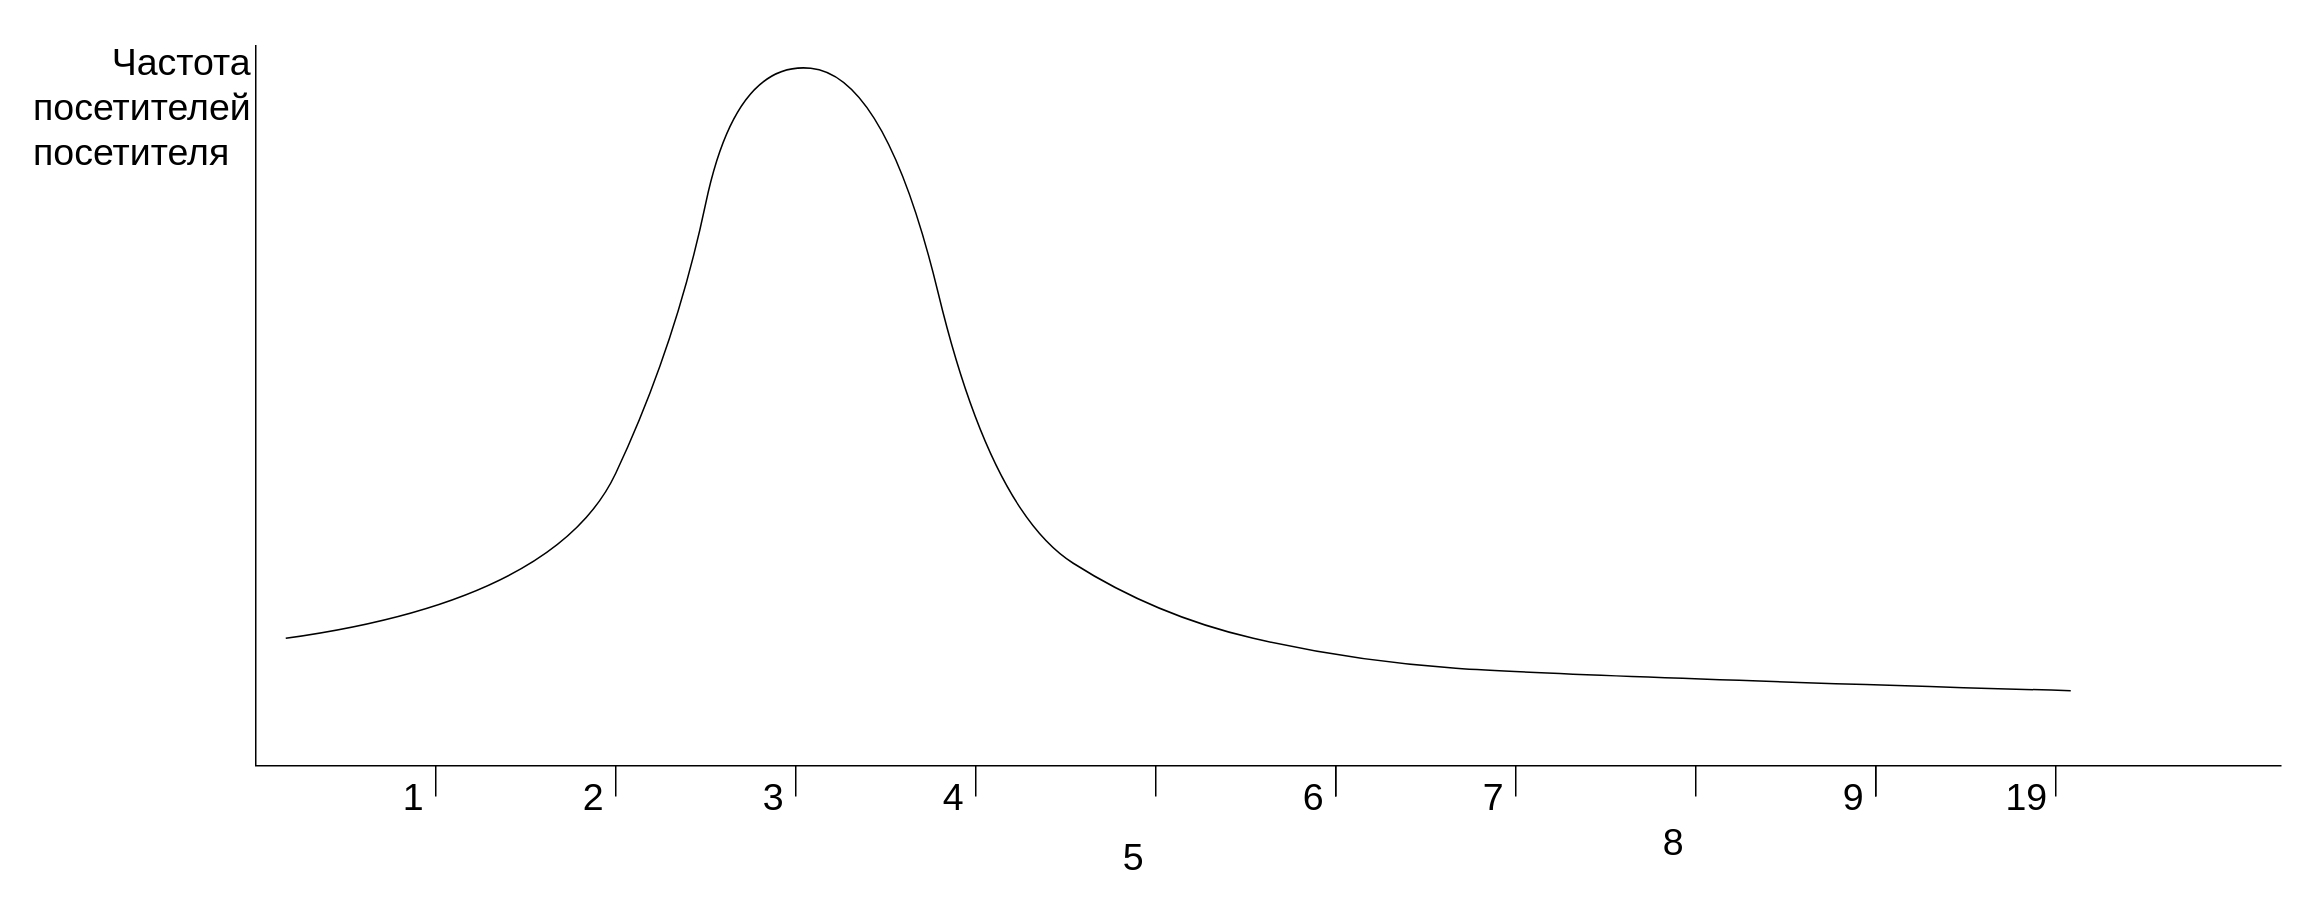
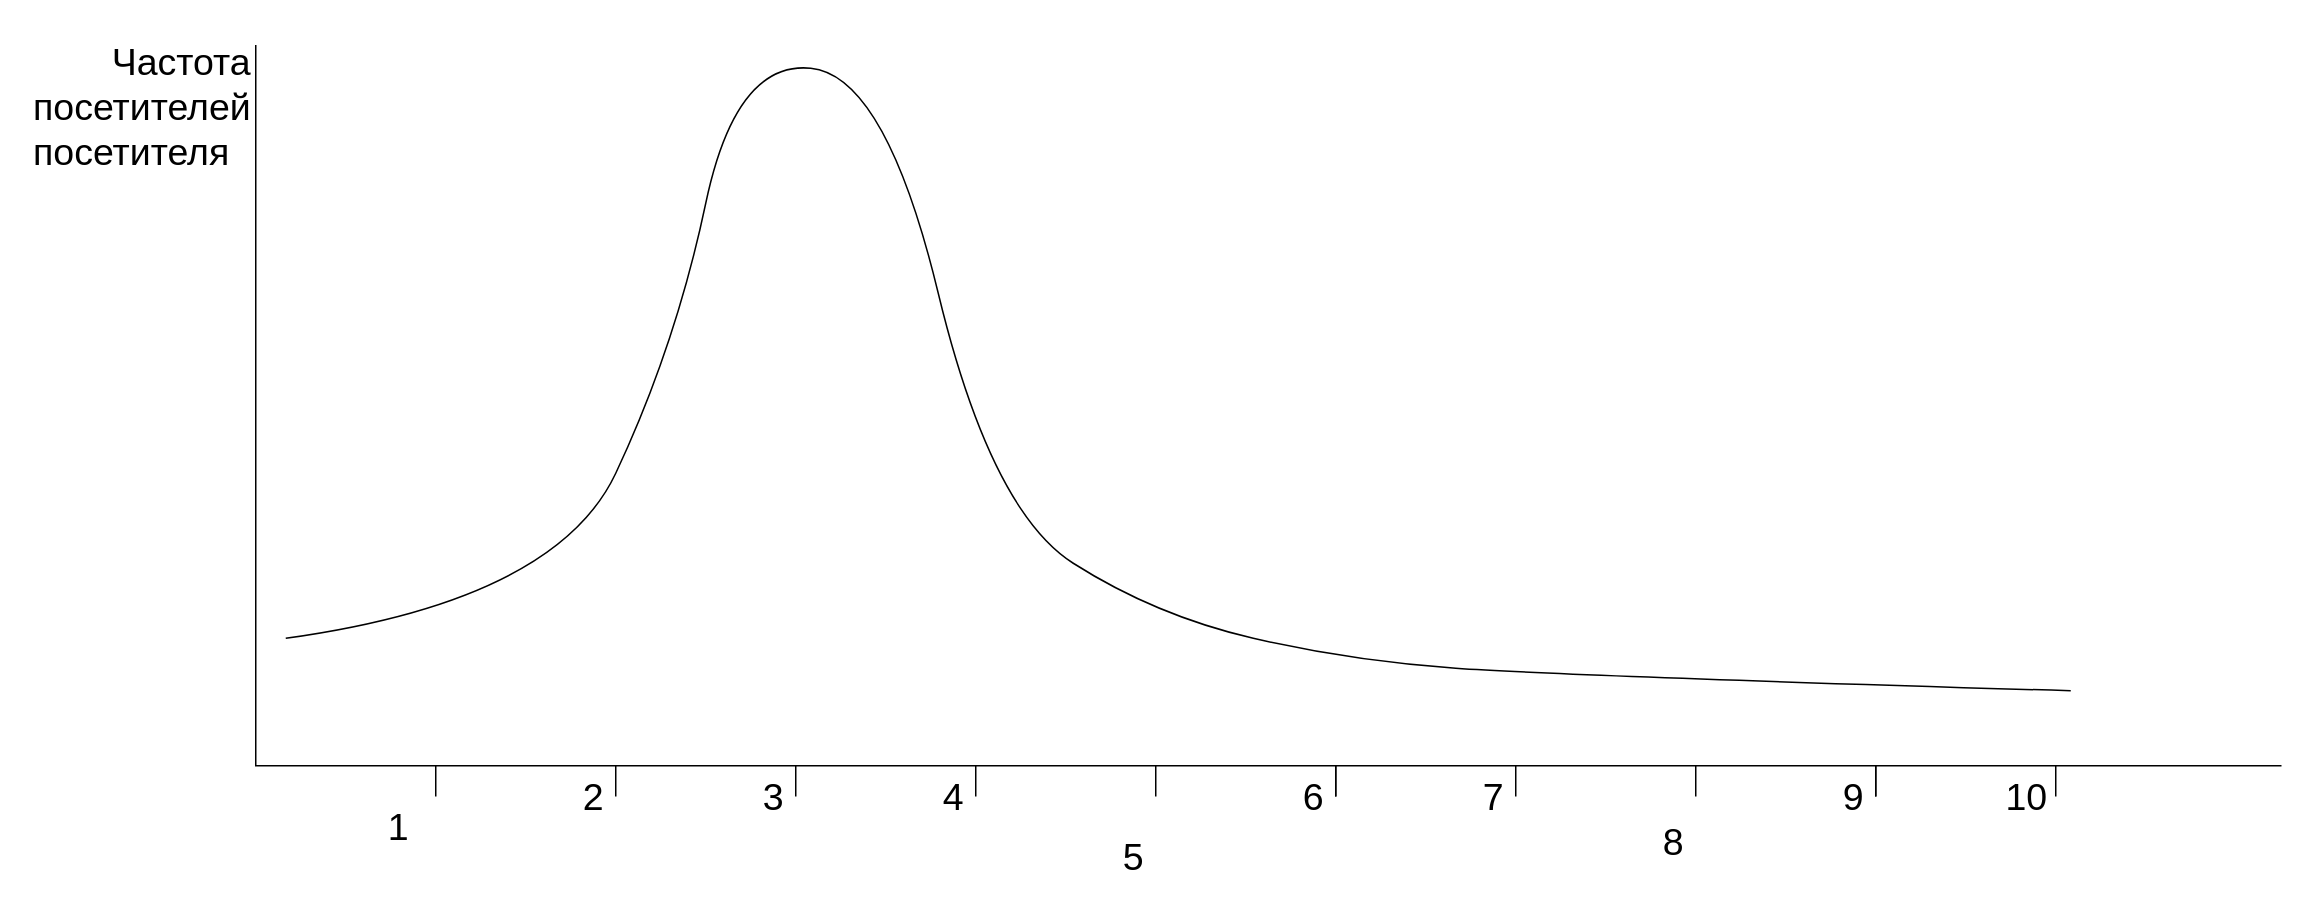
node "1": moved (413, 796) -> (398, 826)
node "19": label "19" -> "10"
